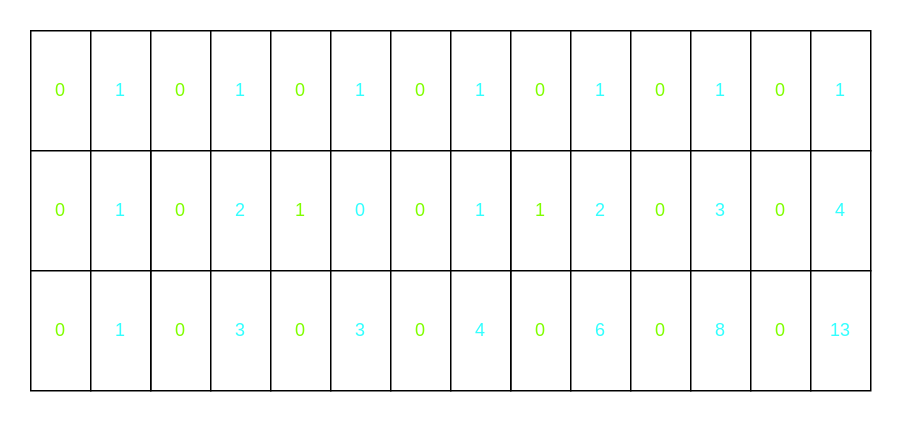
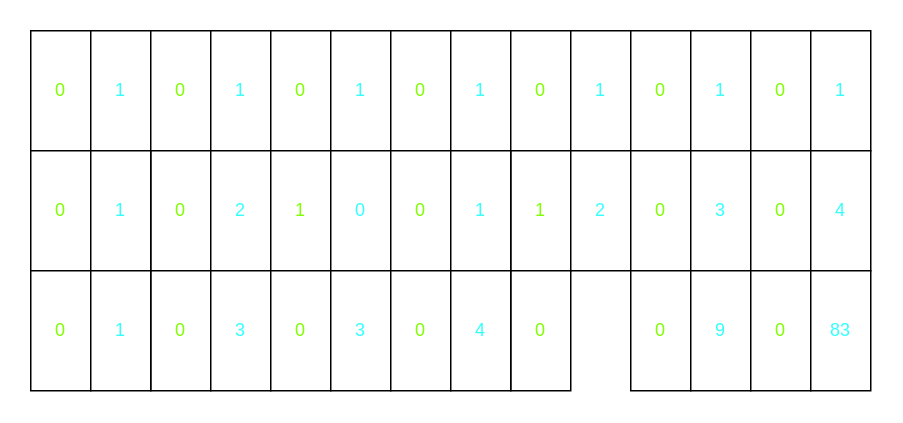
node "6": removed
node "8": label "8" -> "9"
node "13": label "13" -> "83"
